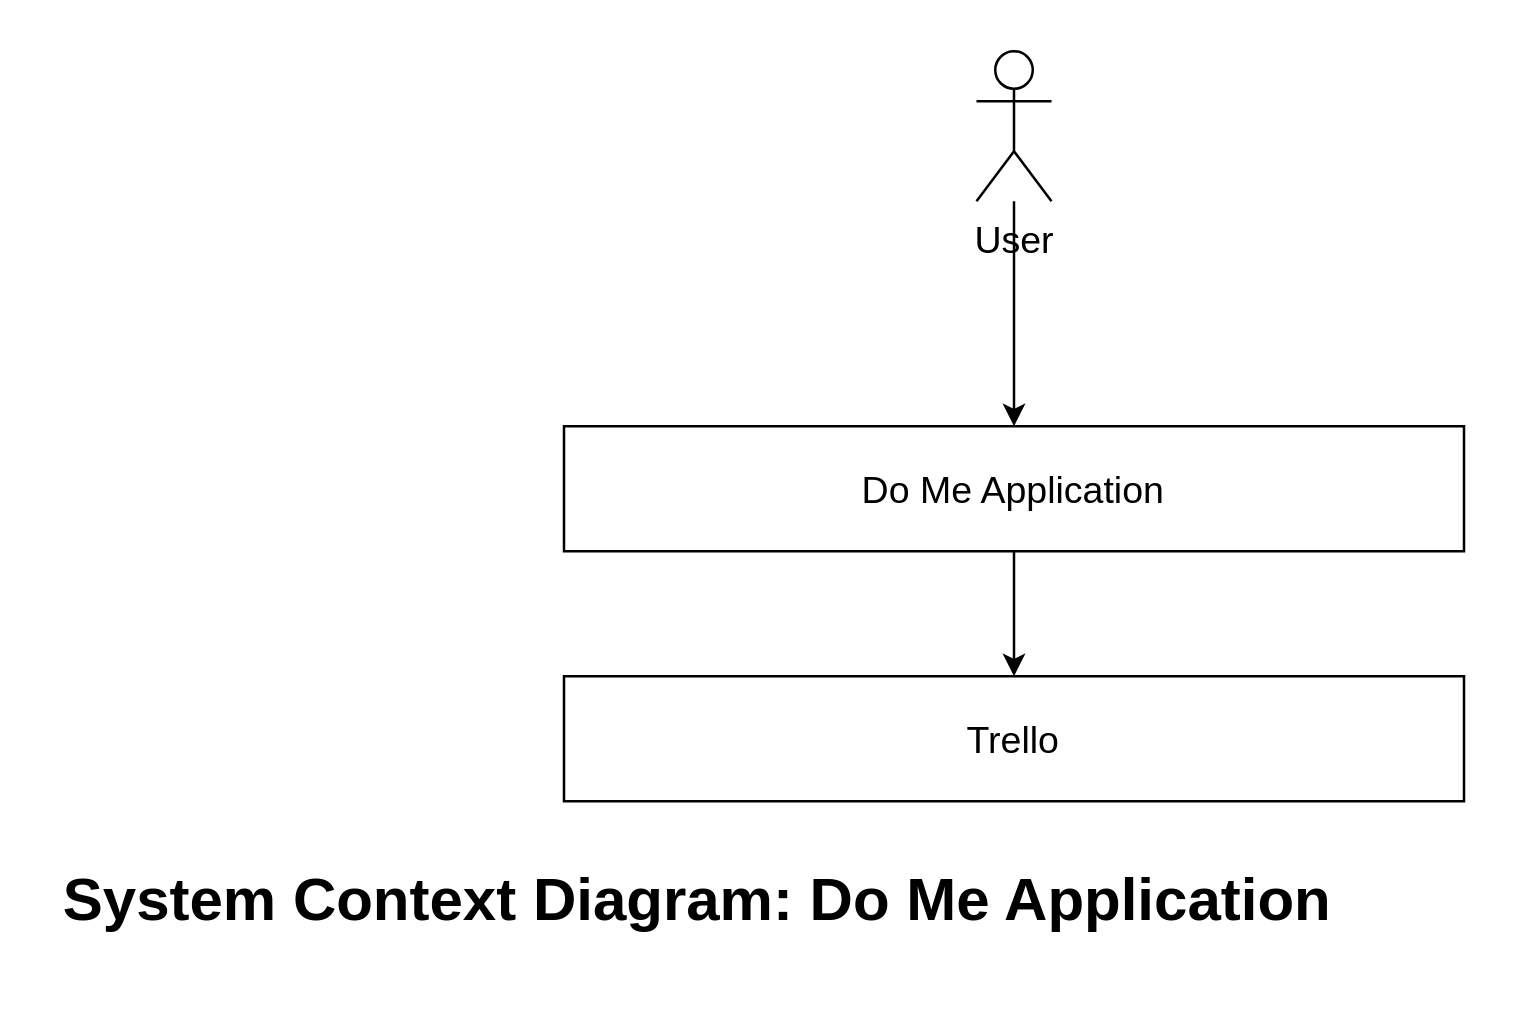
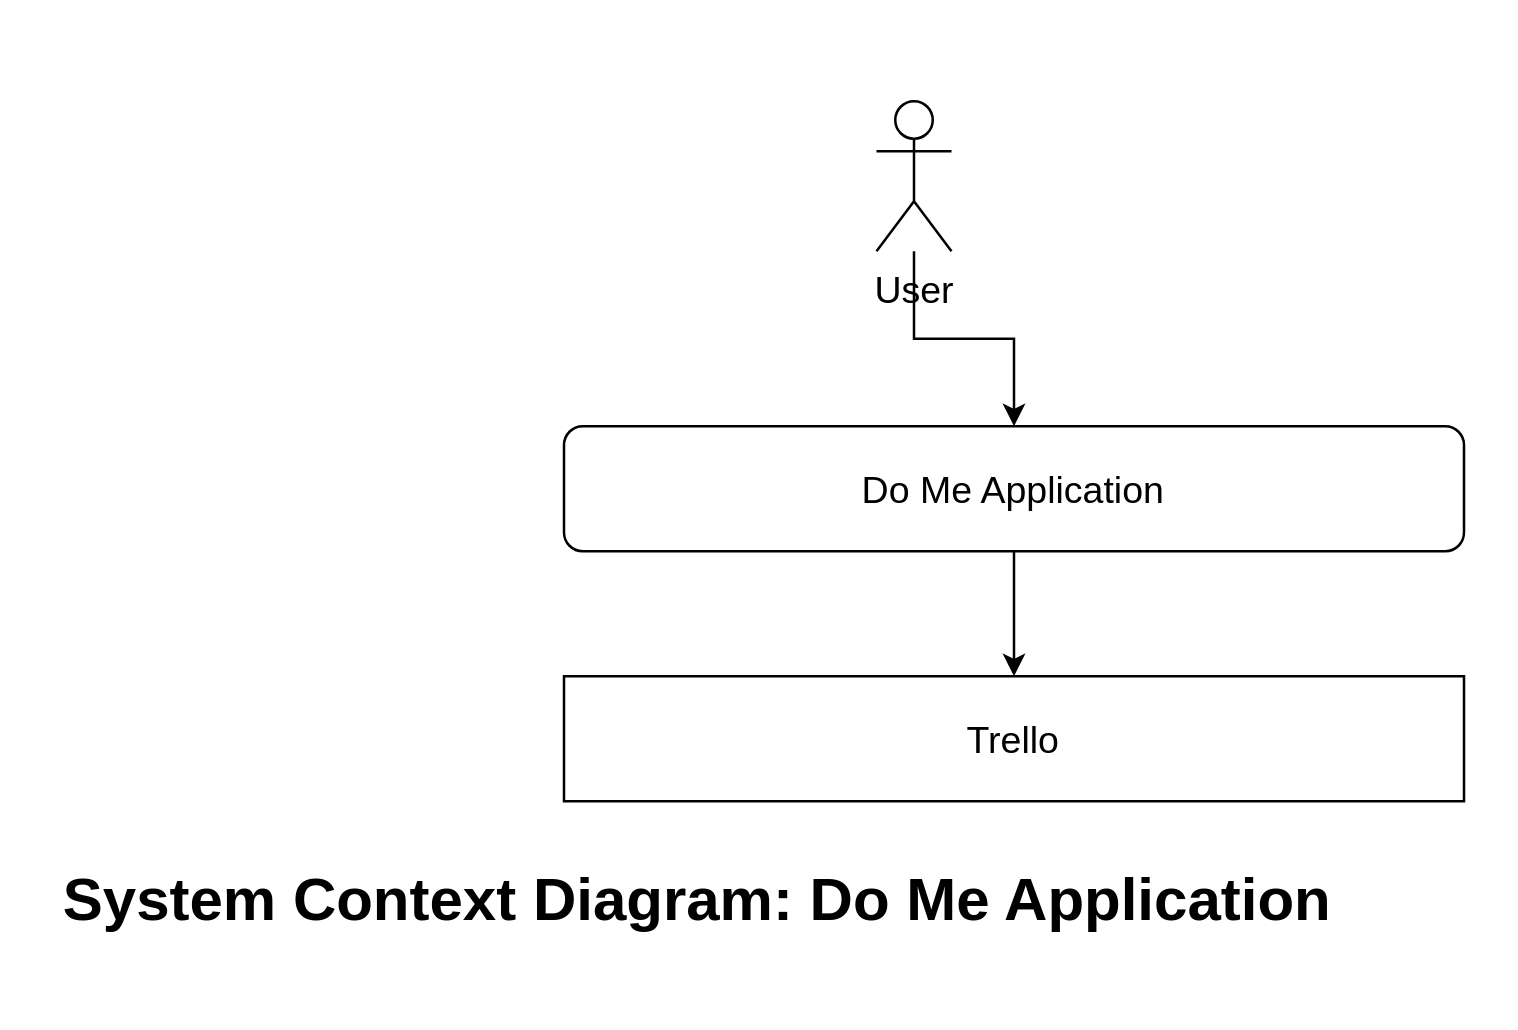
node "User": moved (1014, 126) -> (914, 176)
node "Do Me Application": shape rectangle -> rounded rectangle
